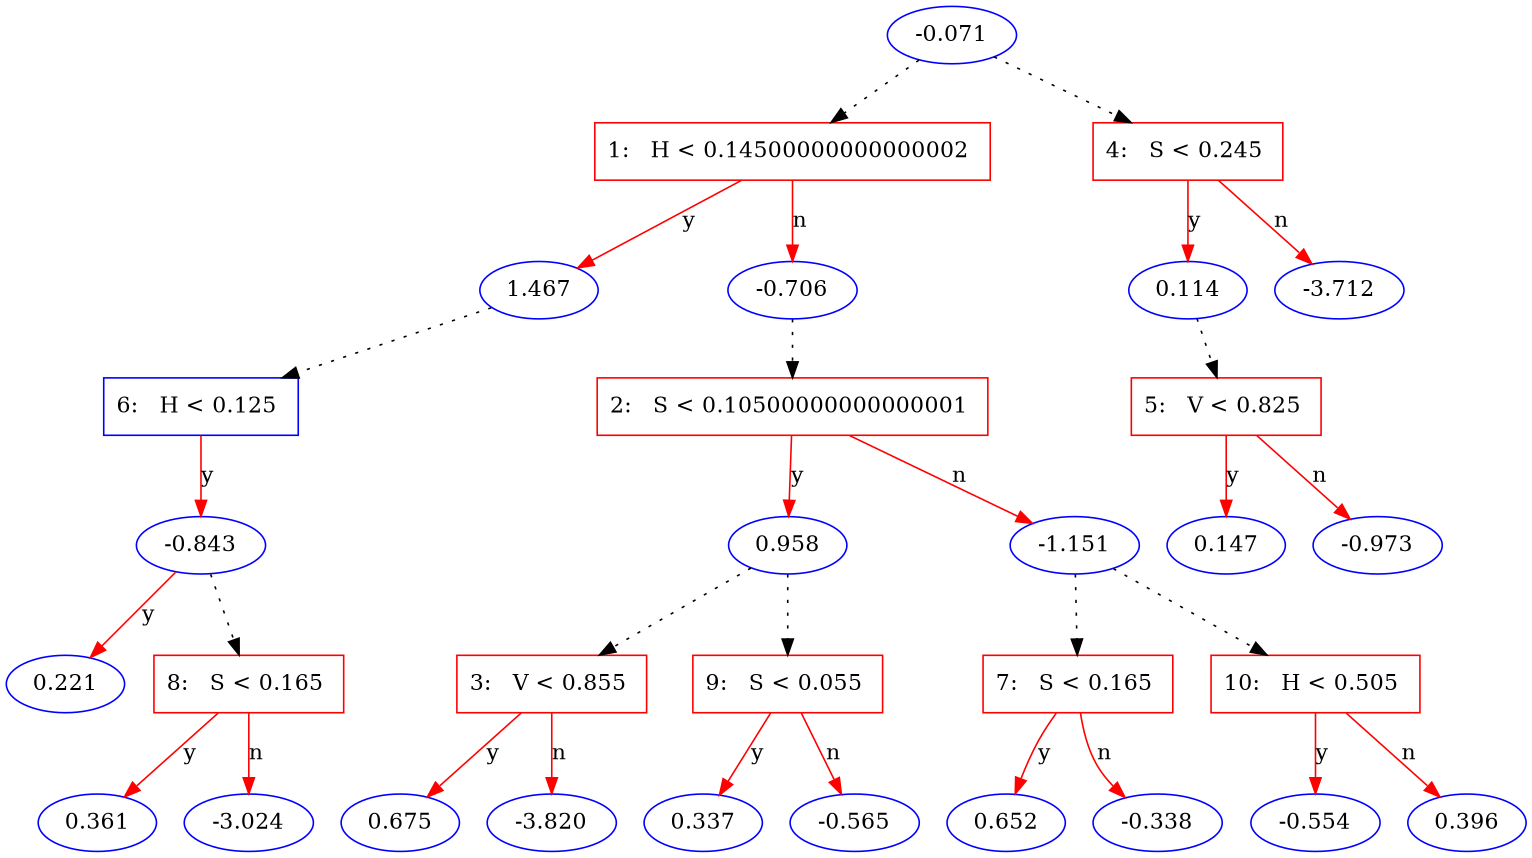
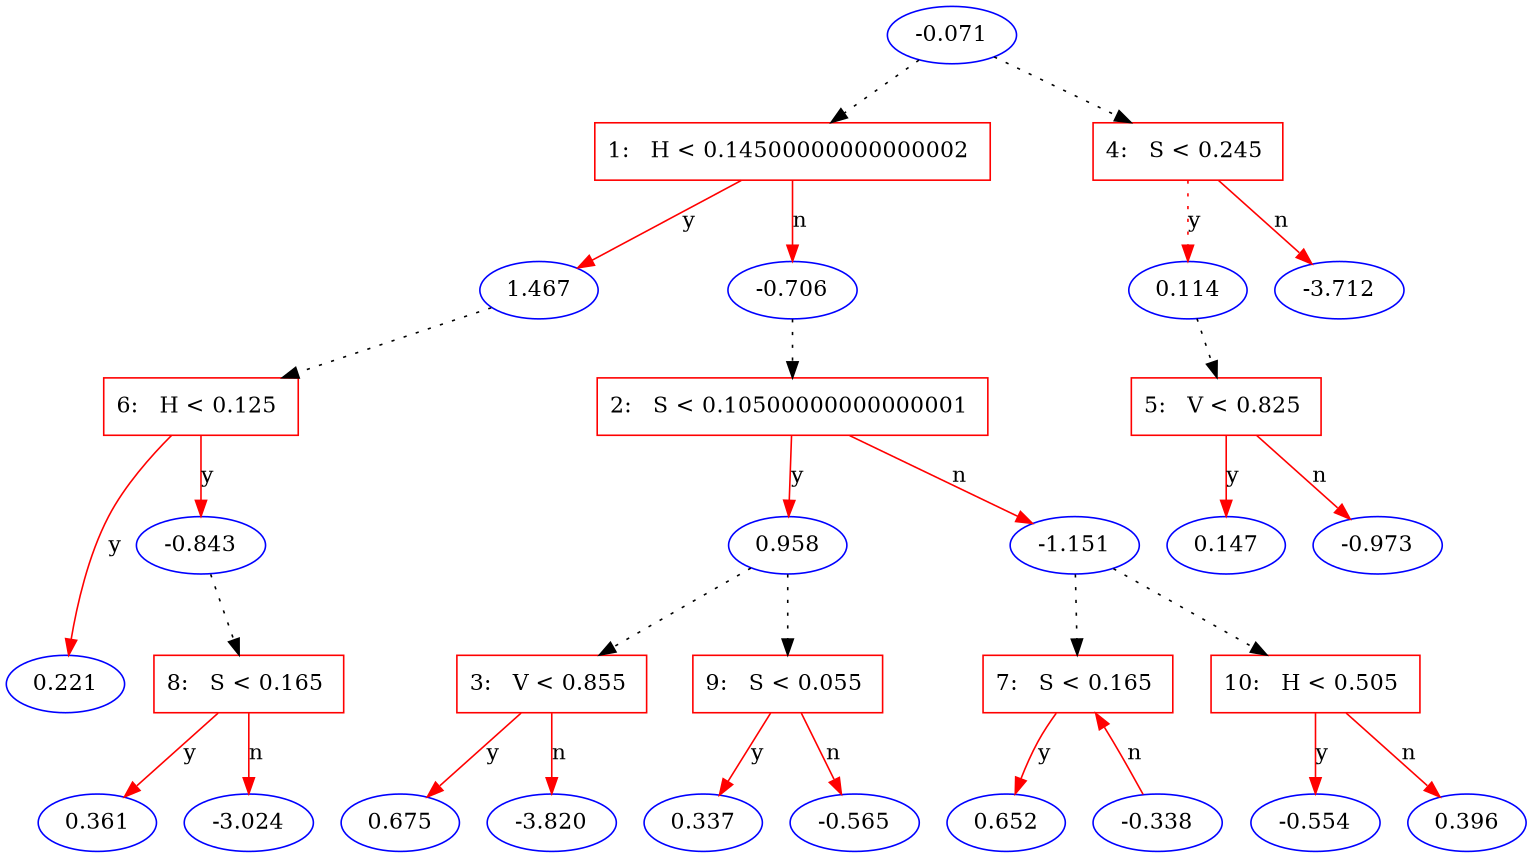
edge "4:   S < 0.245" -> "0.114": style solid -> dotted
node "6:   H < 0.125": color blue -> red
edge "-0.843" -> "0.221": now "6:   H < 0.125" -> "0.221"
edge "7:   S < 0.165" -> "-0.338": reversed
